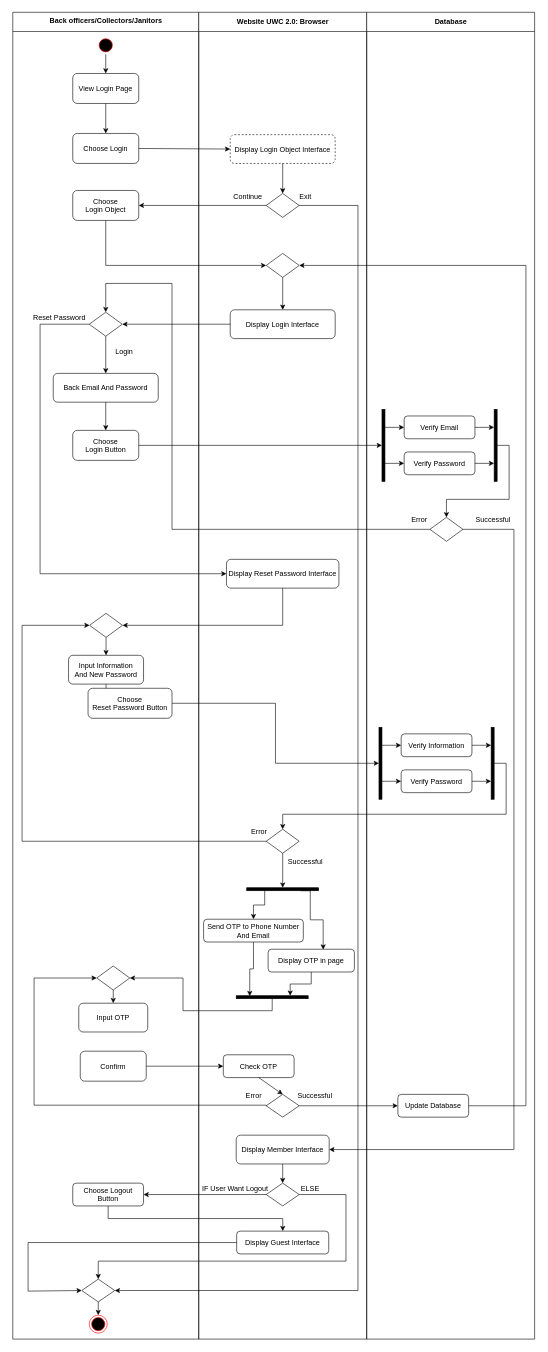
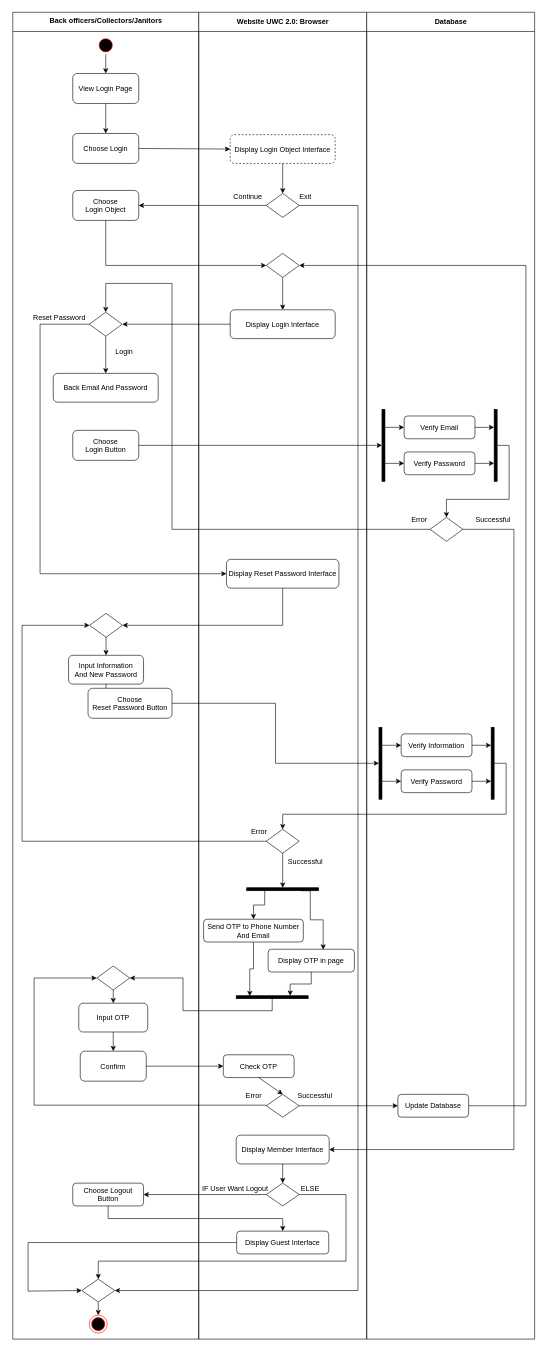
edge "Back Email And Password" -> "Choose Login Button": removed
edge "Input OTP" -> "Confirm": added
